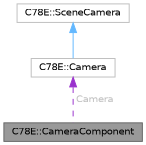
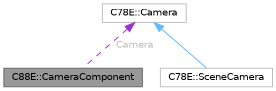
edge "C78E::Camera" -> "C78E::SceneCamera": reversed
node "C78E::CameraComponent": label "C78E::CameraComponent" -> "C88E::CameraComponent"
